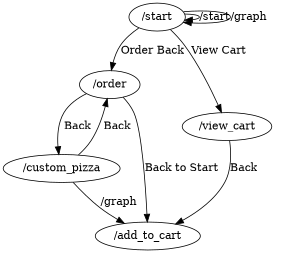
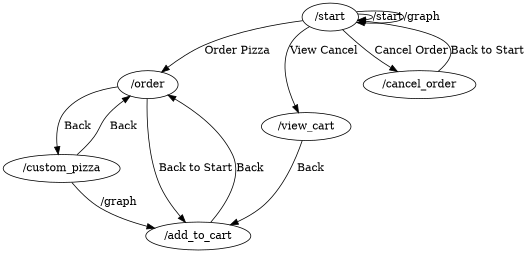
edge "/start" -> "/order": label "Order Back" -> "Order Pizza"
edge "/start" -> "/view_cart": label "View Cart" -> "View Cancel"
node "/cancel_order": added
edge "/add_to_cart" -> "/order": added, label "Back"
